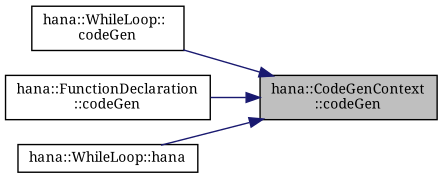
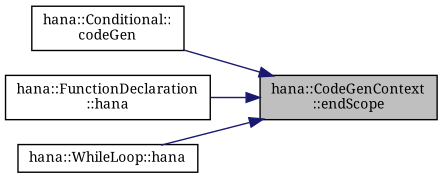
node "hana::WhileLoop:: codeGen": label "hana::WhileLoop:: codeGen" -> "hana::Conditional:: codeGen"
node "hana::FunctionDeclaration ::codeGen": label "hana::FunctionDeclaration ::codeGen" -> "hana::FunctionDeclaration ::hana"
node "hana::CodeGenContext ::codeGen": label "hana::CodeGenContext ::codeGen" -> "hana::CodeGenContext ::endScope"
